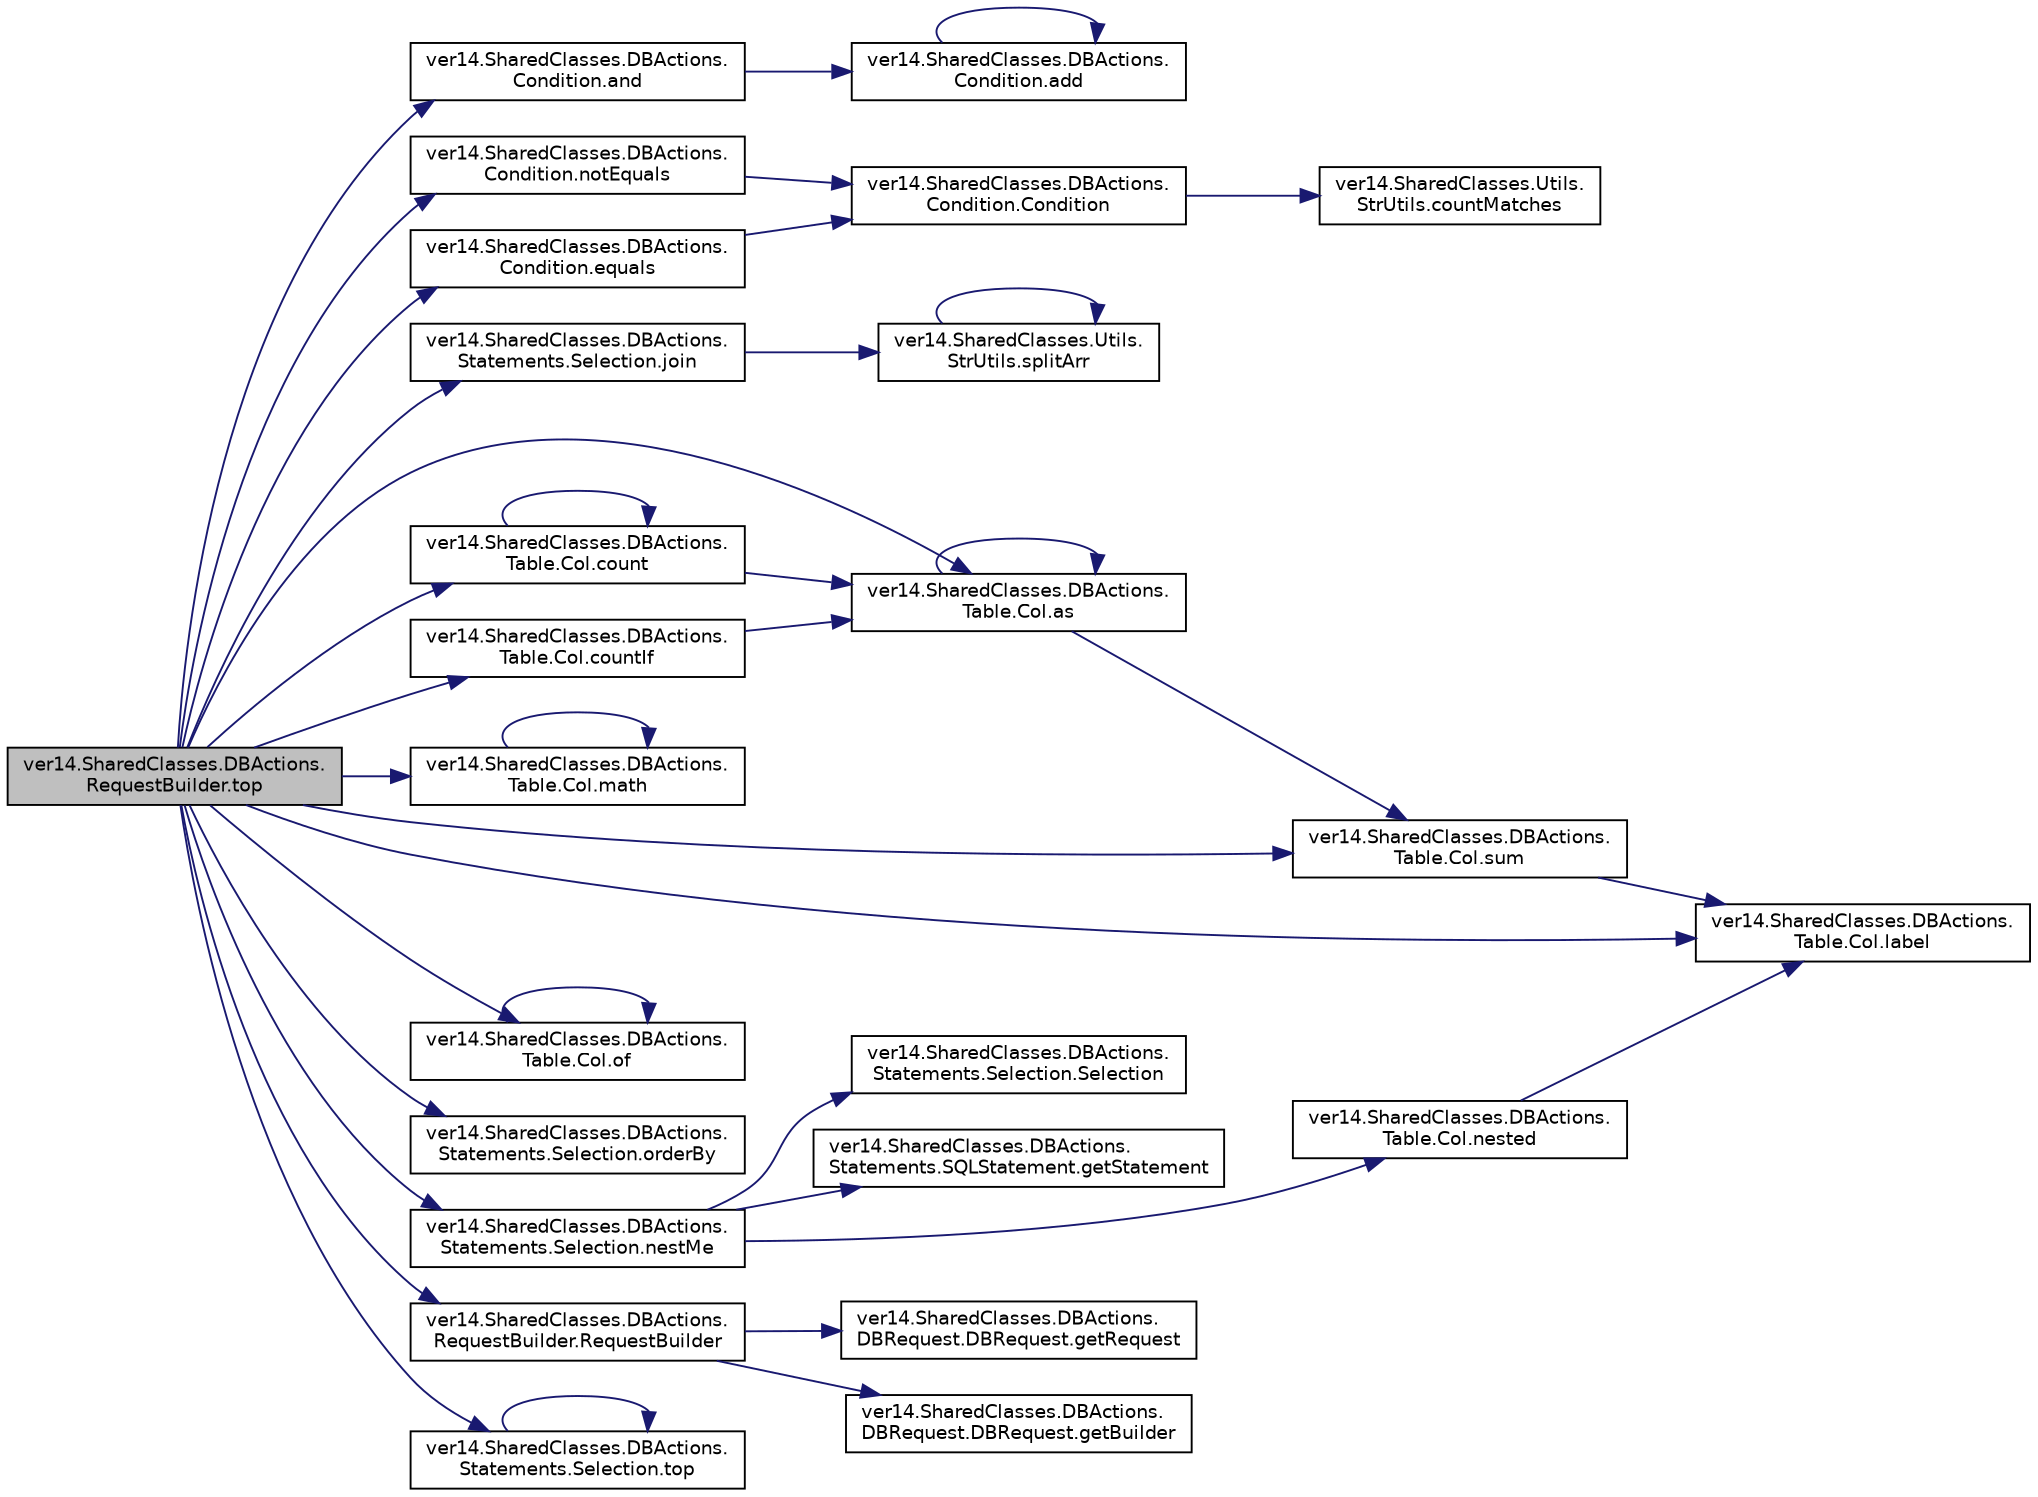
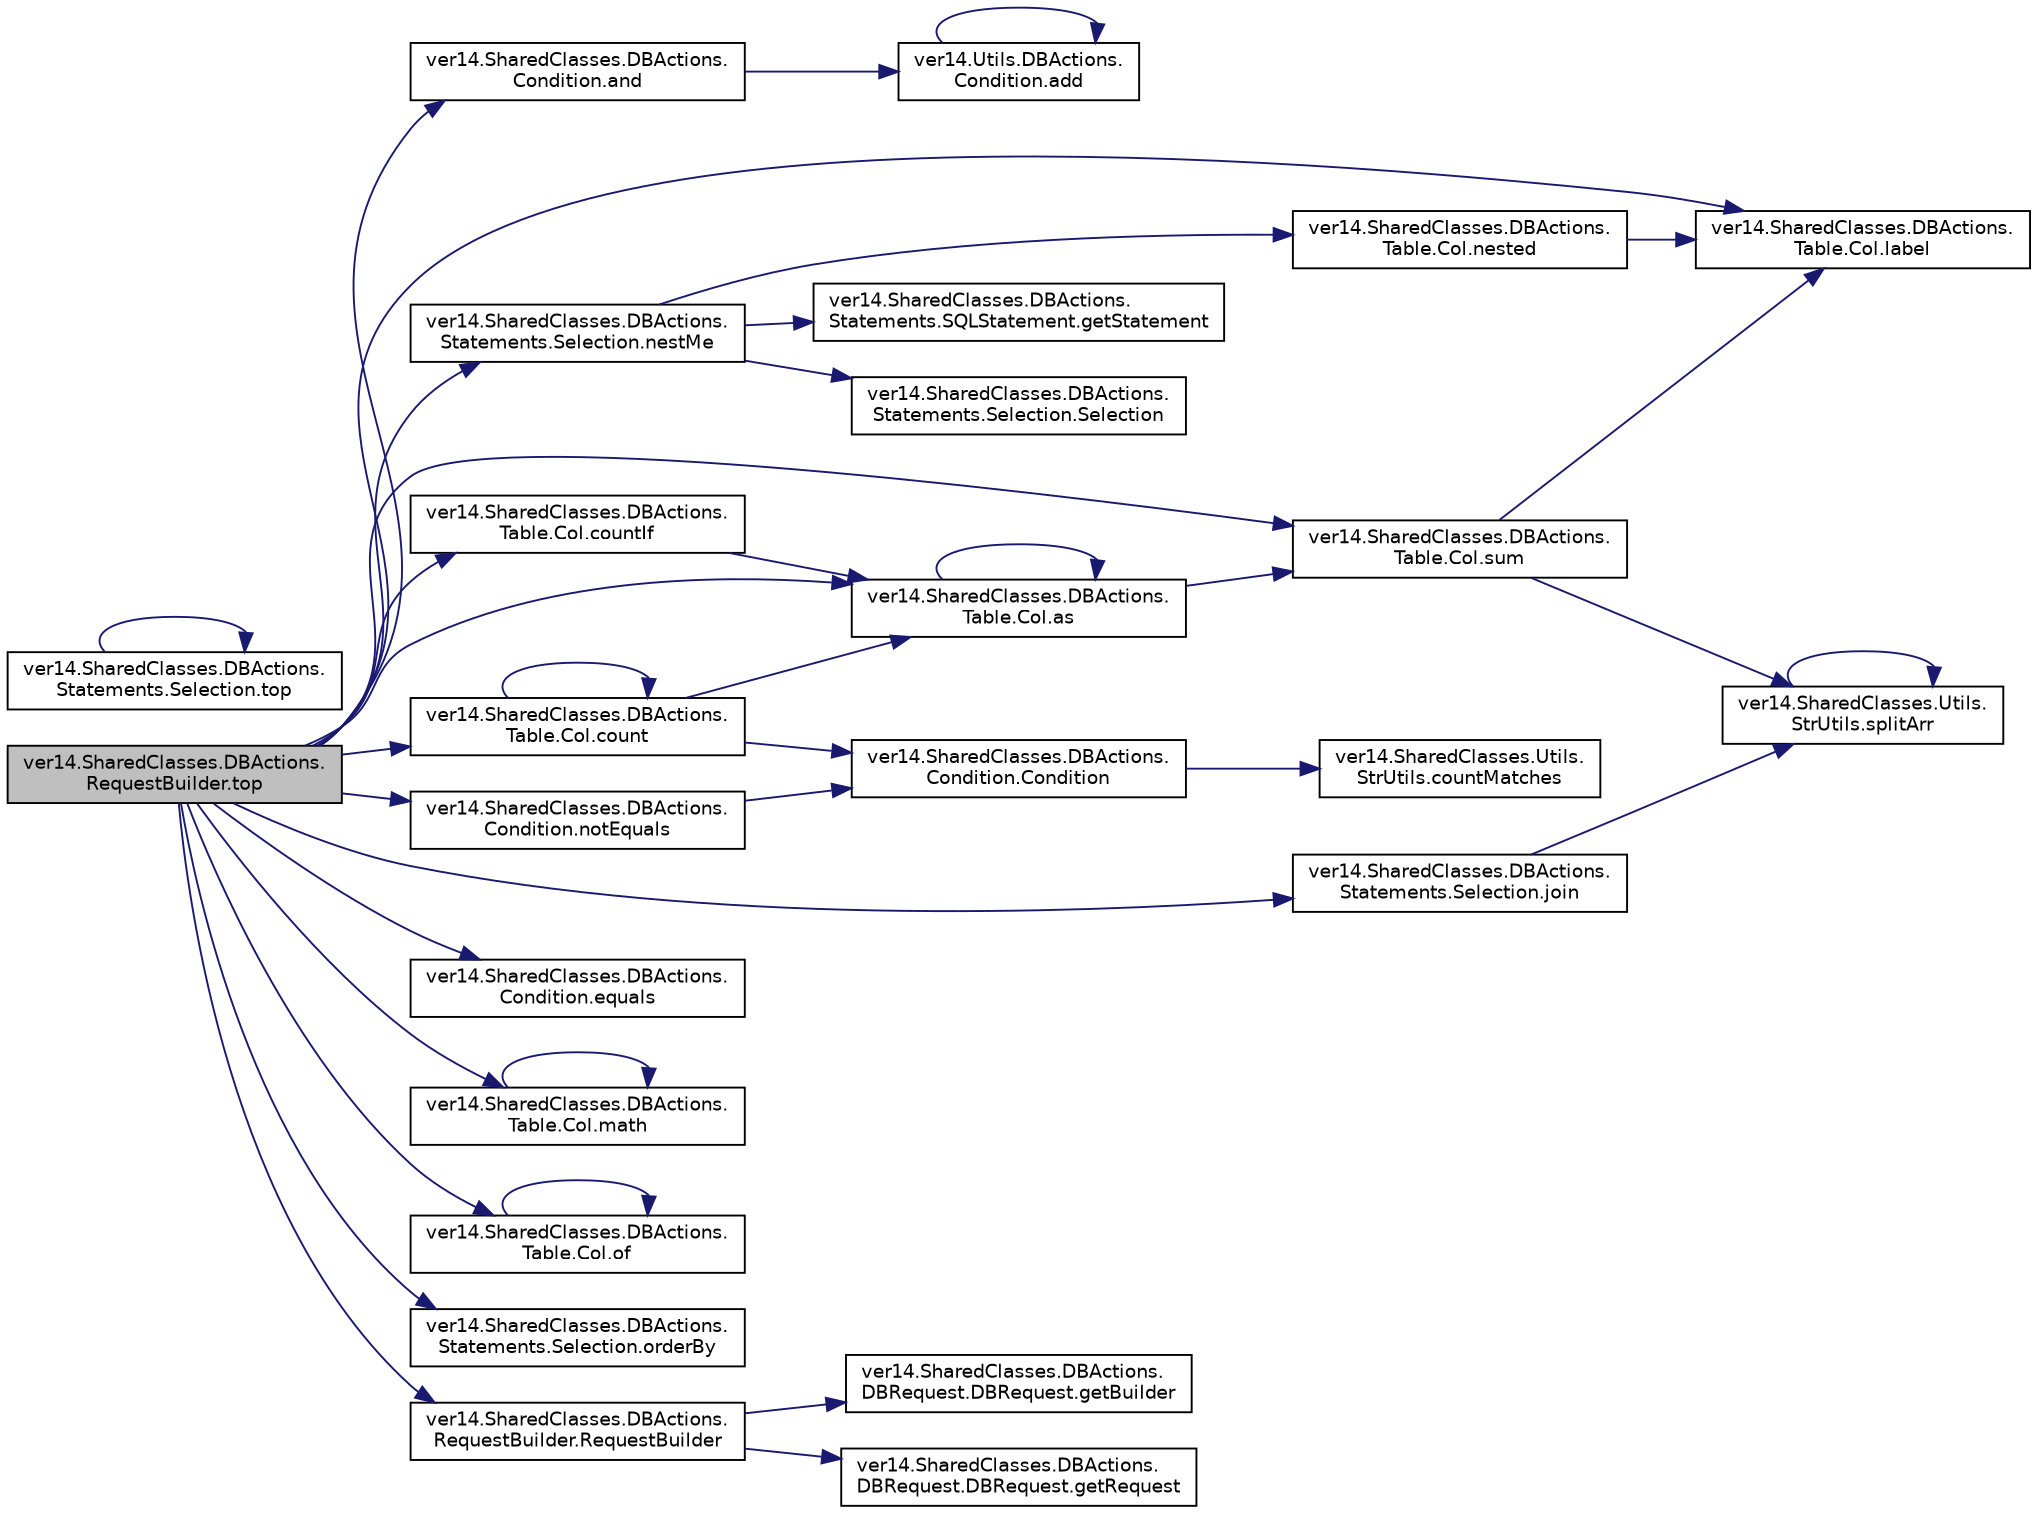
node "ver14.SharedClasses.DBActions. Condition.add": label "ver14.SharedClasses.DBActions. Condition.add" -> "ver14.Utils.DBActions. Condition.add"
edge "ver14.SharedClasses.DBActions. Condition.equals" -> "ver14.SharedClasses.DBActions. Condition.Condition": now "ver14.SharedClasses.DBActions. Table.Col.count" -> "ver14.SharedClasses.DBActions. Condition.Condition"
edge "ver14.SharedClasses.DBActions. Table.Col.sum" -> "ver14.SharedClasses.Utils. StrUtils.splitArr": added
edge "ver14.SharedClasses.DBActions. RequestBuilder.top" -> "ver14.SharedClasses.DBActions. Statements.Selection.top": removed
